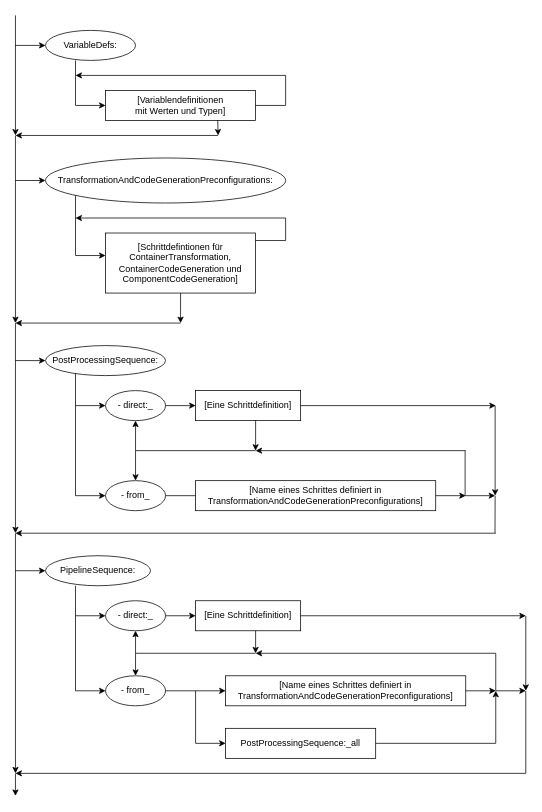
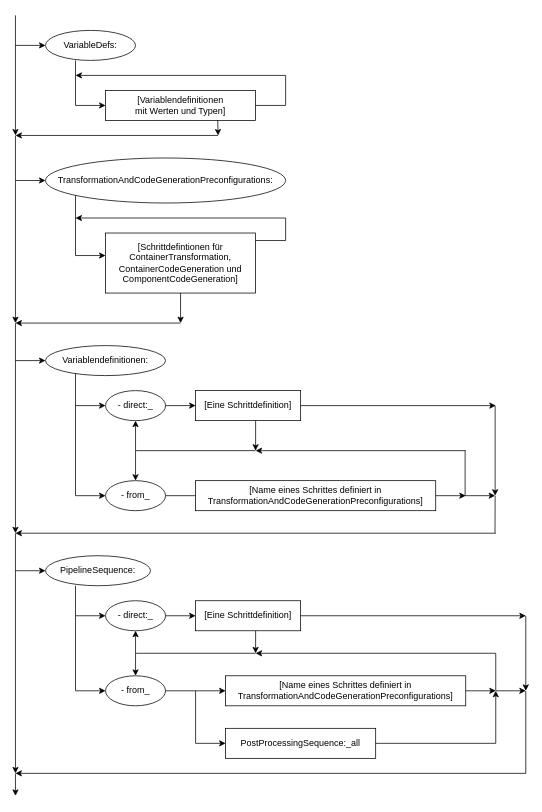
node "PostProcessingSequence:": label "PostProcessingSequence:" -> "Variablendefinitionen:"
